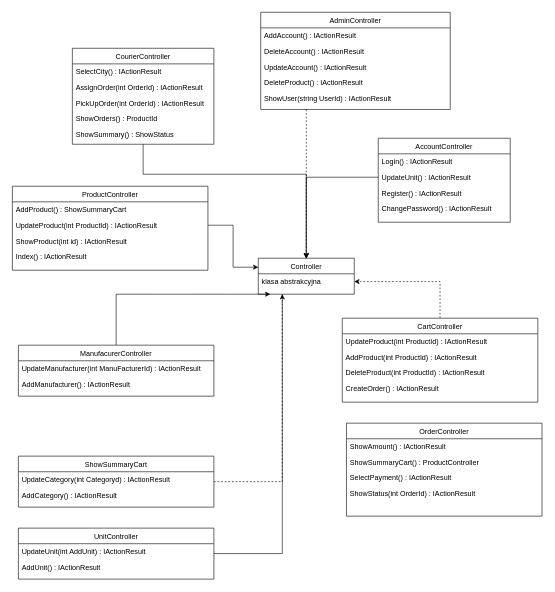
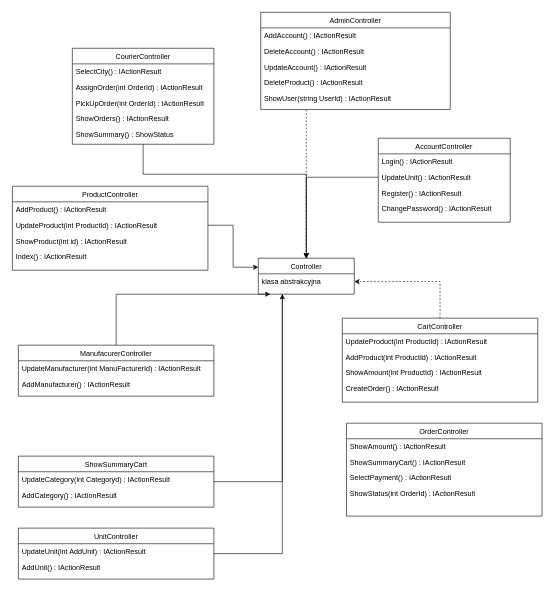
node "ShowOrders() : ProductId": label "ShowOrders() : ProductId" -> "ShowOrders() : IActionResult"
node "AddProduct() : ShowSummaryCart": label "AddProduct() : ShowSummaryCart" -> "AddProduct() : IActionResult"
node "DeleteProduct(int ProductId) : IActionResult": label "DeleteProduct(int ProductId) : IActionResult" -> "ShowAmount(int ProductId) : IActionResult"
node "ShowSummaryCart() : ProductController": label "ShowSummaryCart() : ProductController" -> "ShowSummaryCart() : IActionResult"
edge "ShowSummaryCart" -> "Controller": style dashed -> solid
